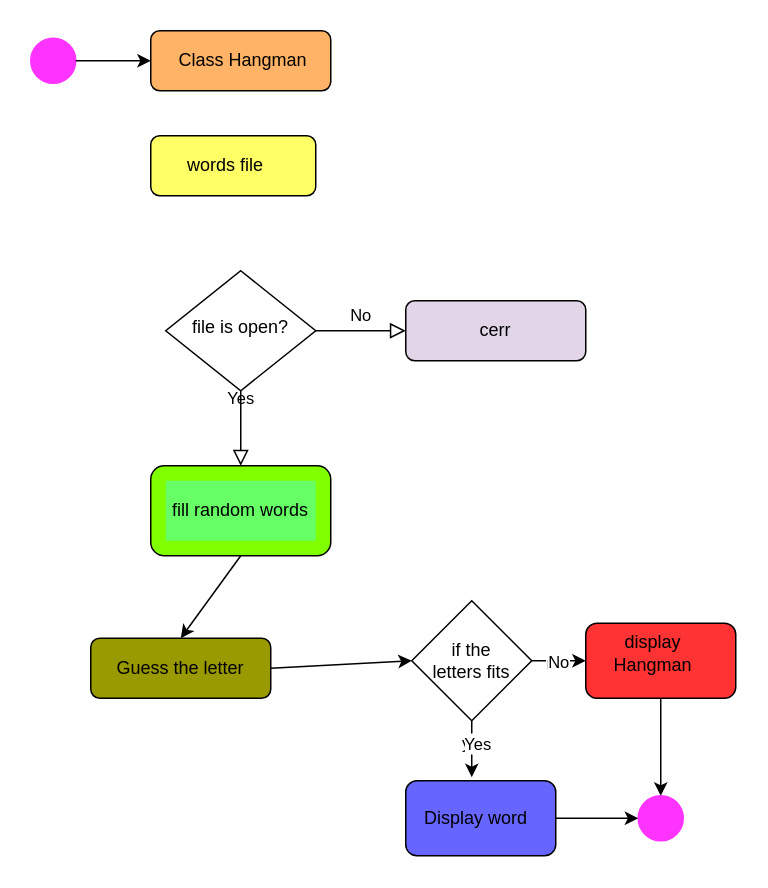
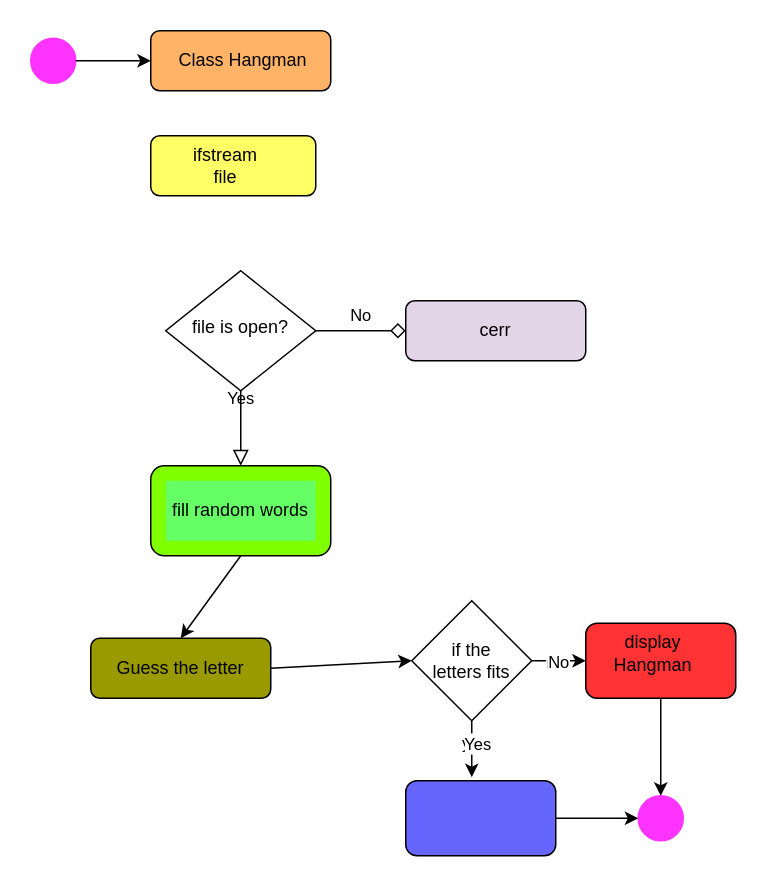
node "words file": label "words file" -> "ifstream file"
edge "file is open?" -> "cerr": arrowhead block -> diamond
node "Display word": removed
